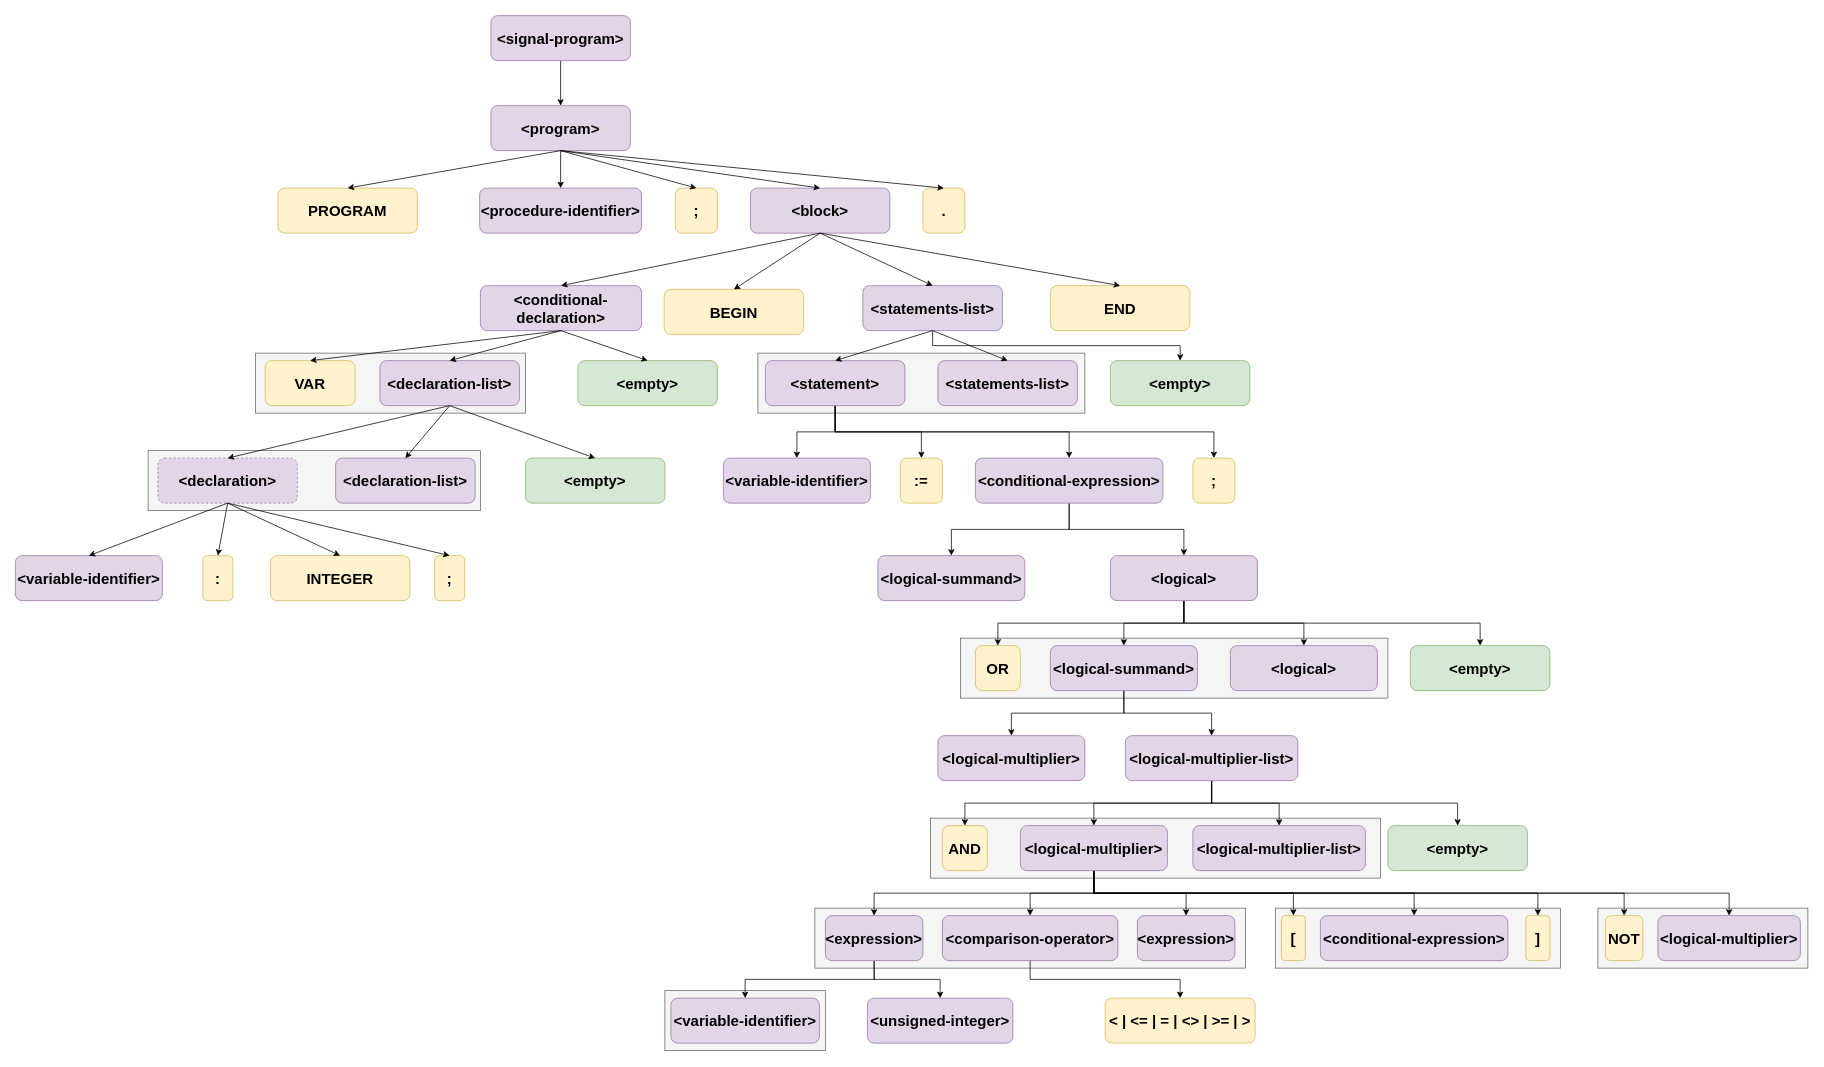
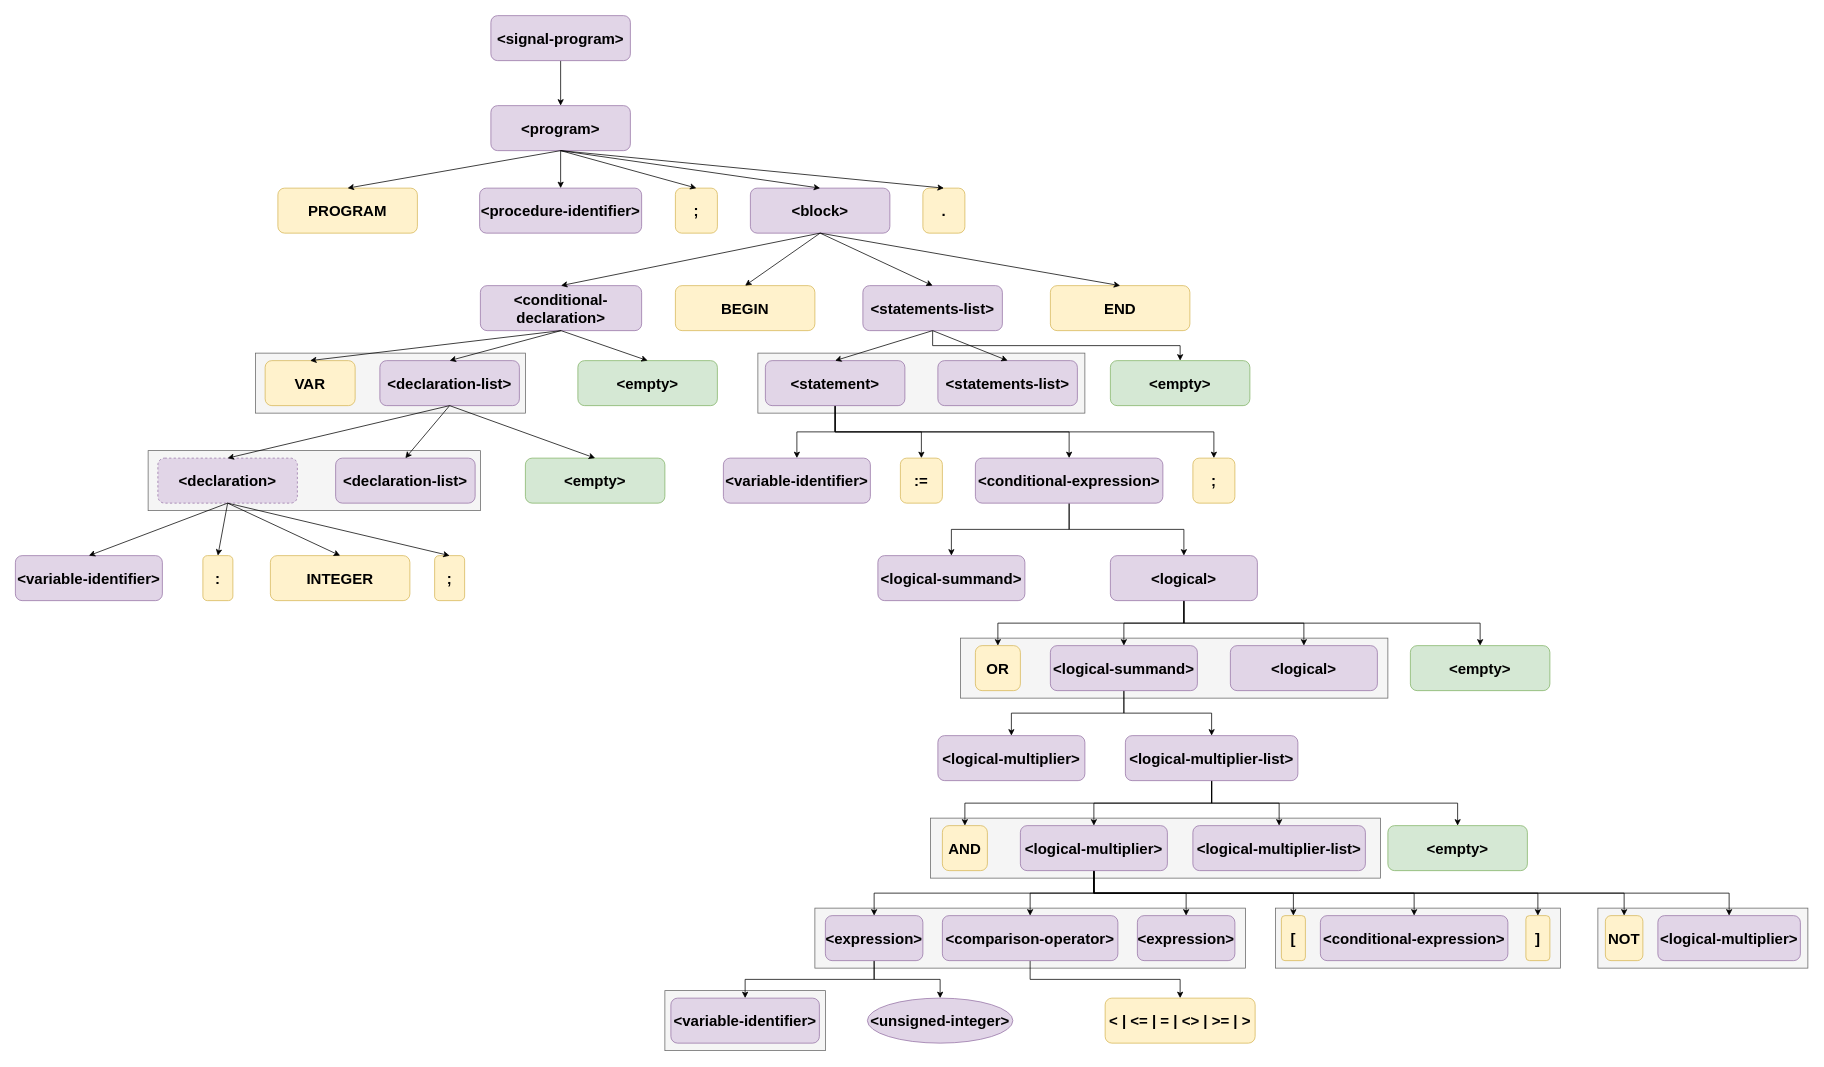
node "BEGIN": moved (734, 312) -> (745, 308)
node "<unsigned-integer>": shape rounded rectangle -> ellipse
